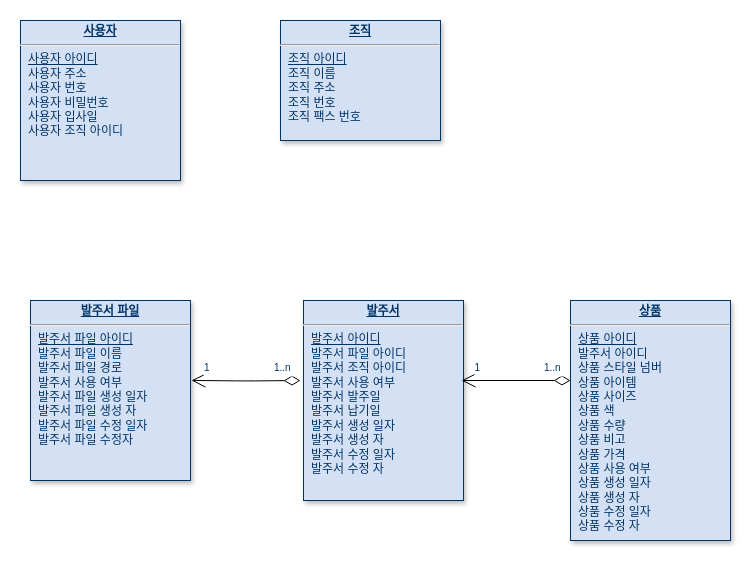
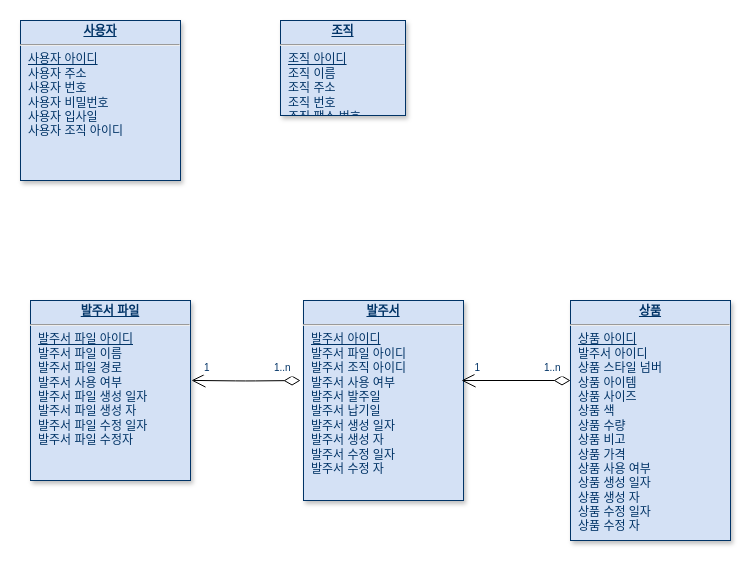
node "조직 조직 아이디 조직 이름 조직 주소 조직 번호 조직 팩스 번호": size 160x120 -> 125x95
